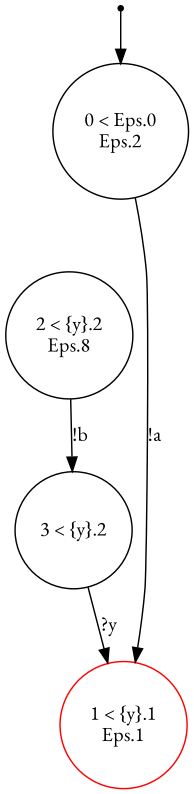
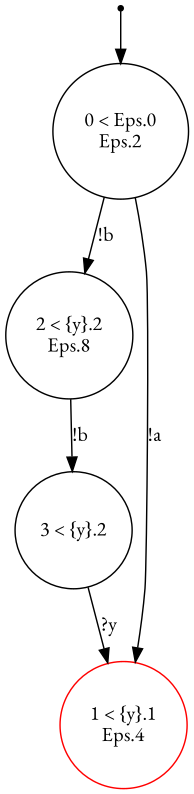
edge "0 < Eps.0 Eps.2" -> "2 < {y}.2 Eps.8": added, label "!b"
node "1 < {y}.1 Eps.1": label "1 < {y}.1 Eps.1" -> "1 < {y}.1 Eps.4"
